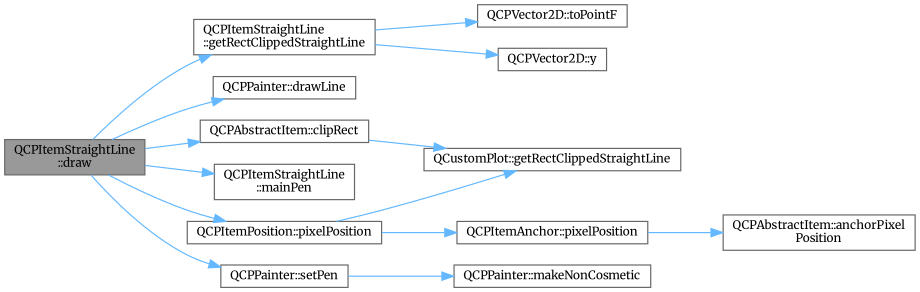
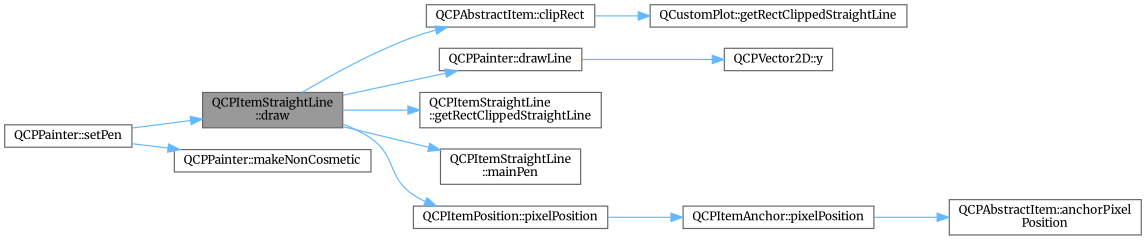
node "QCPVector2D::toPointF": removed
edge "QCPItemStraightLine ::getRectClippedStraightLine" -> "QCPVector2D::y": now "QCPPainter::drawLine" -> "QCPVector2D::y"
edge "QCPItemPosition::pixelPosition" -> "QCustomPlot::getRectClippedStraightLine": removed
edge "QCPItemStraightLine ::draw" -> "QCPPainter::setPen": reversed
